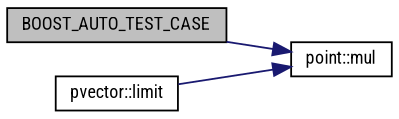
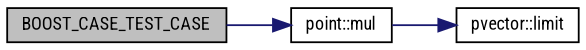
node "BOOST_AUTO_TEST_CASE": label "BOOST_AUTO_TEST_CASE" -> "BOOST_CASE_TEST_CASE"
edge "pvector::limit" -> "point::mul": reversed
